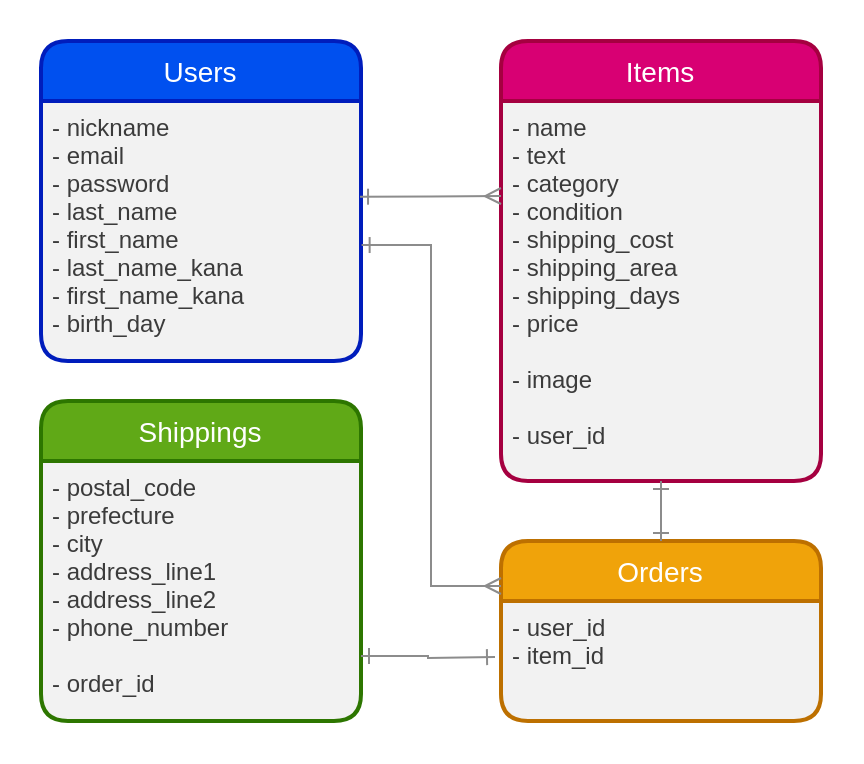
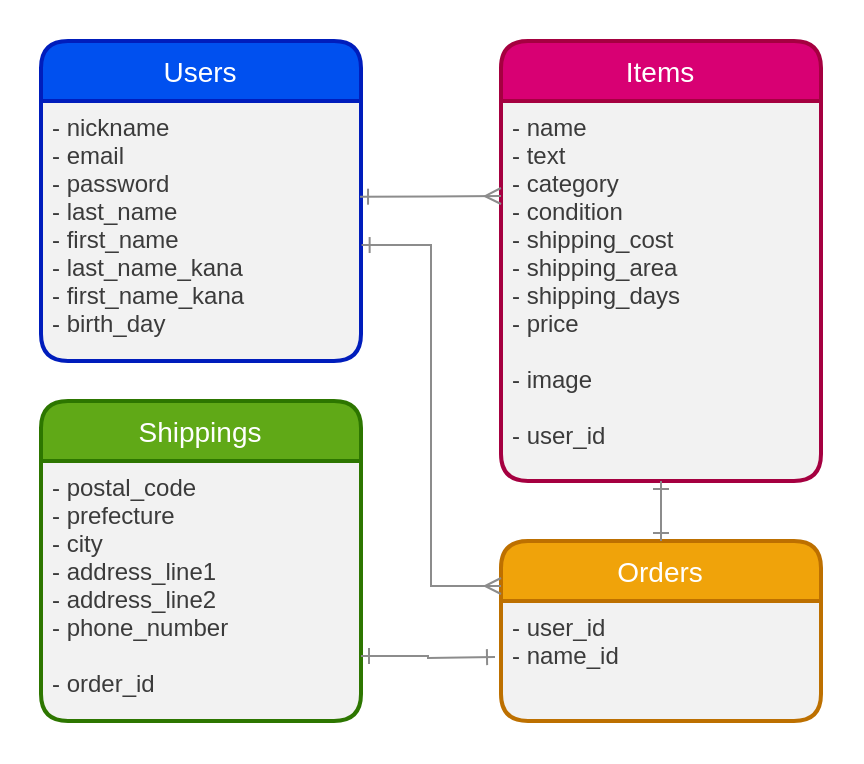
node "- user_id - item_id": label "- user_id - item_id" -> "- user_id - name_id"
